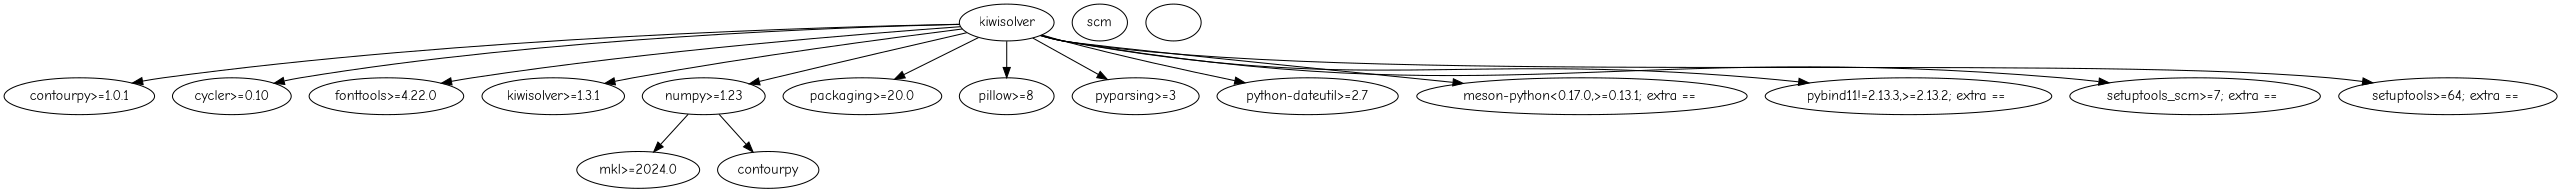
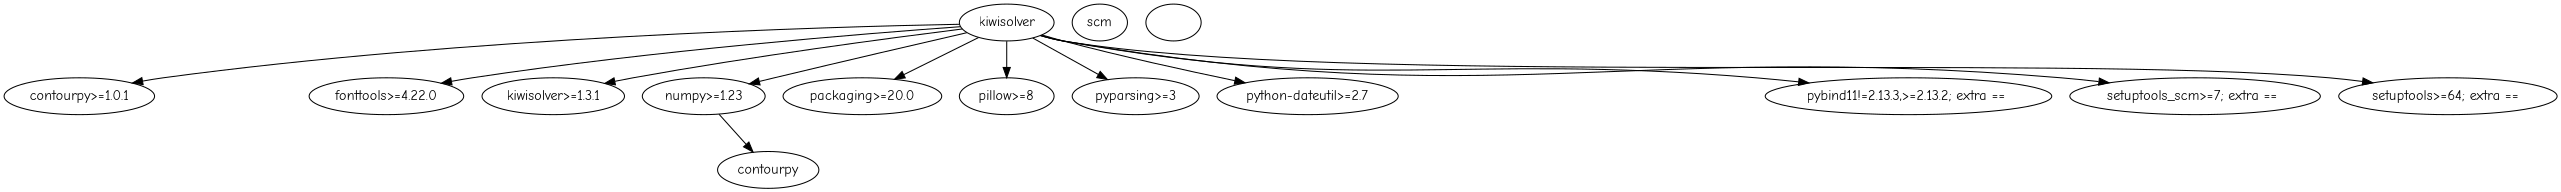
node "cycler>=0.10": removed
node "meson-python<0.17.0,>=0.13.1; extra ==": removed
node "mkl>=2024.0": removed
